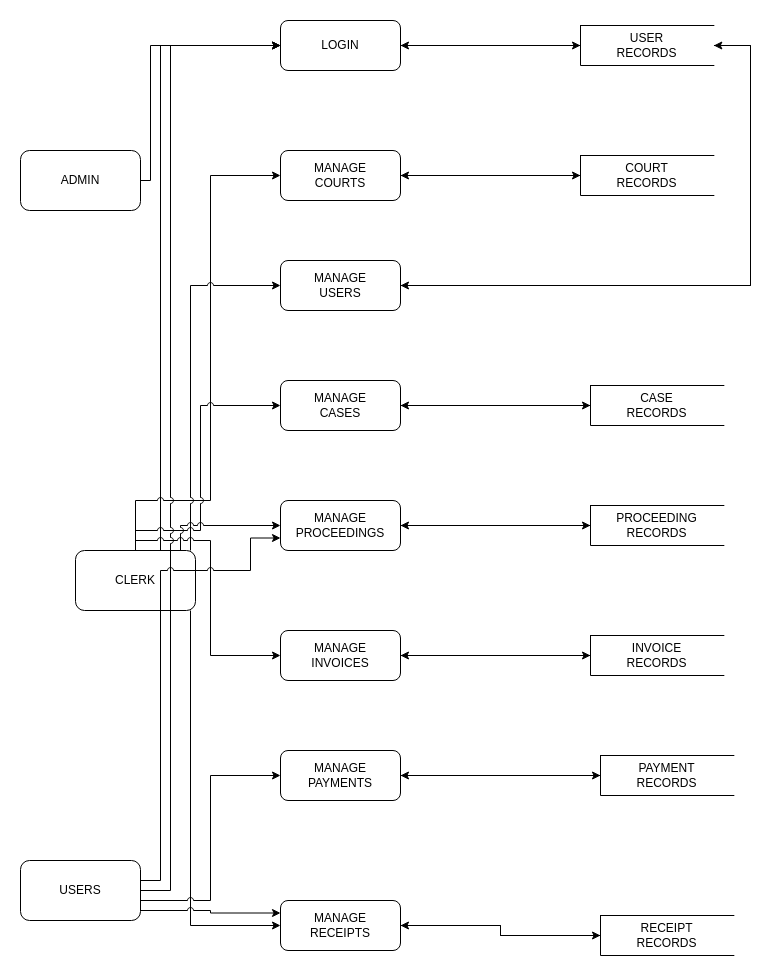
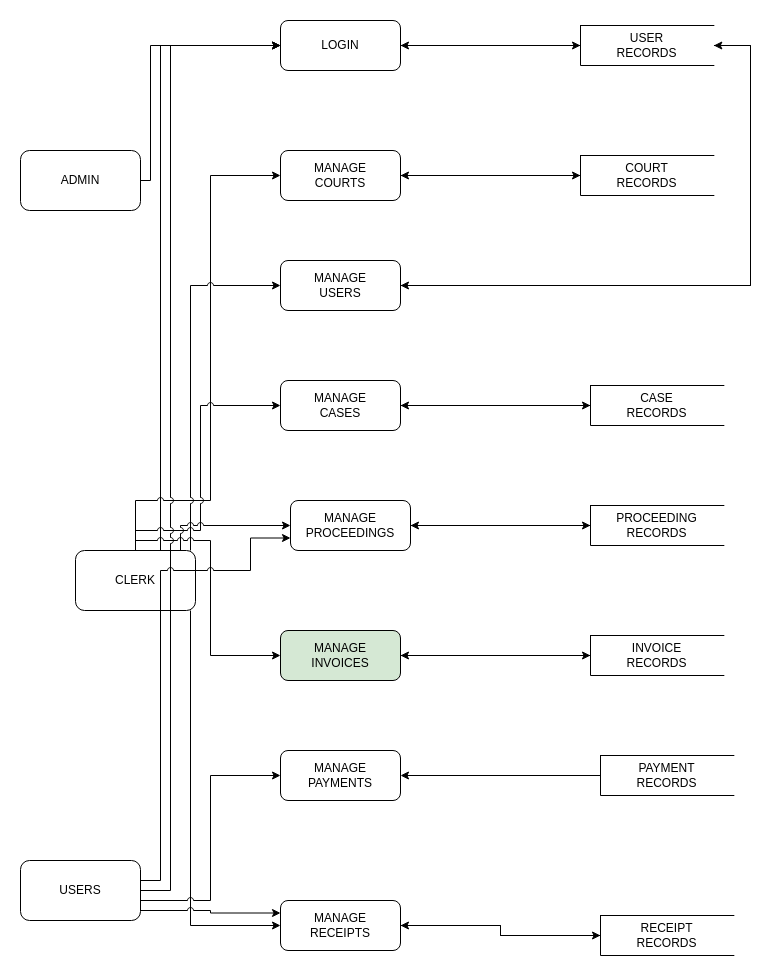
node "MANAGE PROCEEDINGS": moved (341, 526) -> (351, 526)
node "MANAGE INVOICES": fillcolor #ffffff -> #d5e8d4
edge "MANAGE PAYMENTS" -> "PAYMENT RECORDS": removed
